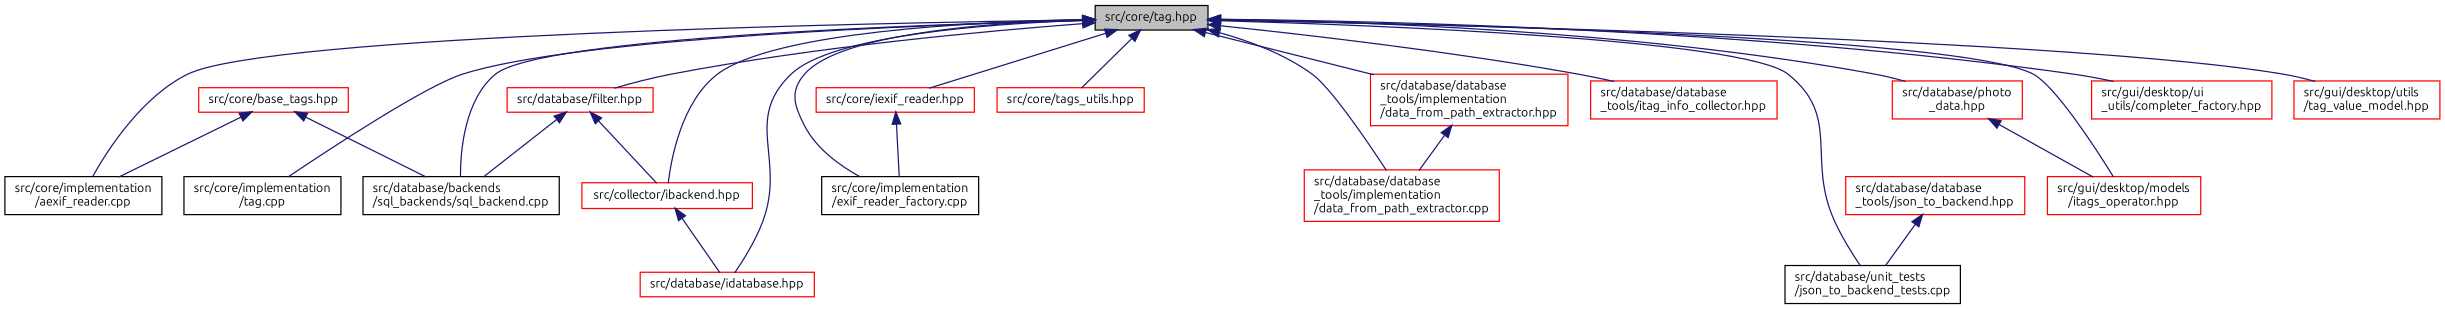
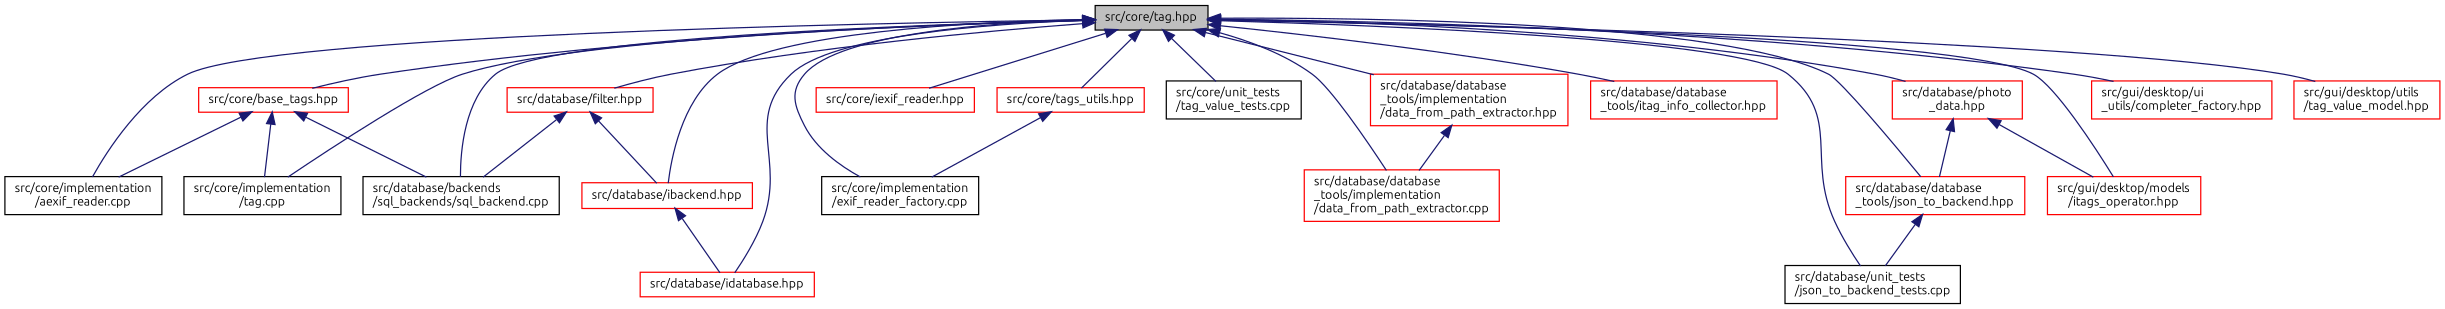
edge "src/database/database _tools/json_to_backend.hpp" -> "src/core/tag.hpp": added
edge "src/core/base_tags.hpp" -> "src/core/tag.hpp": added
node "src/core/unit_tests /tag_value_tests.cpp": added
edge "src/core/implementation /tag.cpp" -> "src/core/base_tags.hpp": added
edge "src/core/implementation /exif_reader_factory.cpp" -> "src/core/iexif_reader.hpp": now "src/core/implementation /exif_reader_factory.cpp" -> "src/core/tags_utils.hpp"
edge "src/database/database _tools/json_to_backend.hpp" -> "src/database/photo _data.hpp": added
node "src/collector/ibackend.hpp": label "src/collector/ibackend.hpp" -> "src/database/ibackend.hpp"
